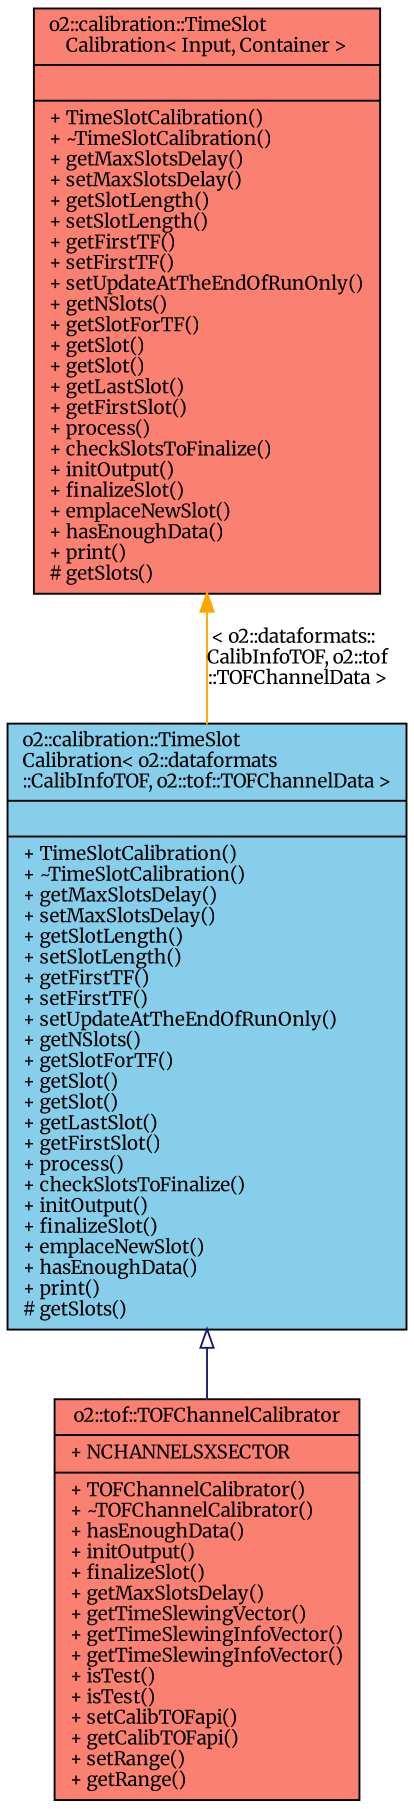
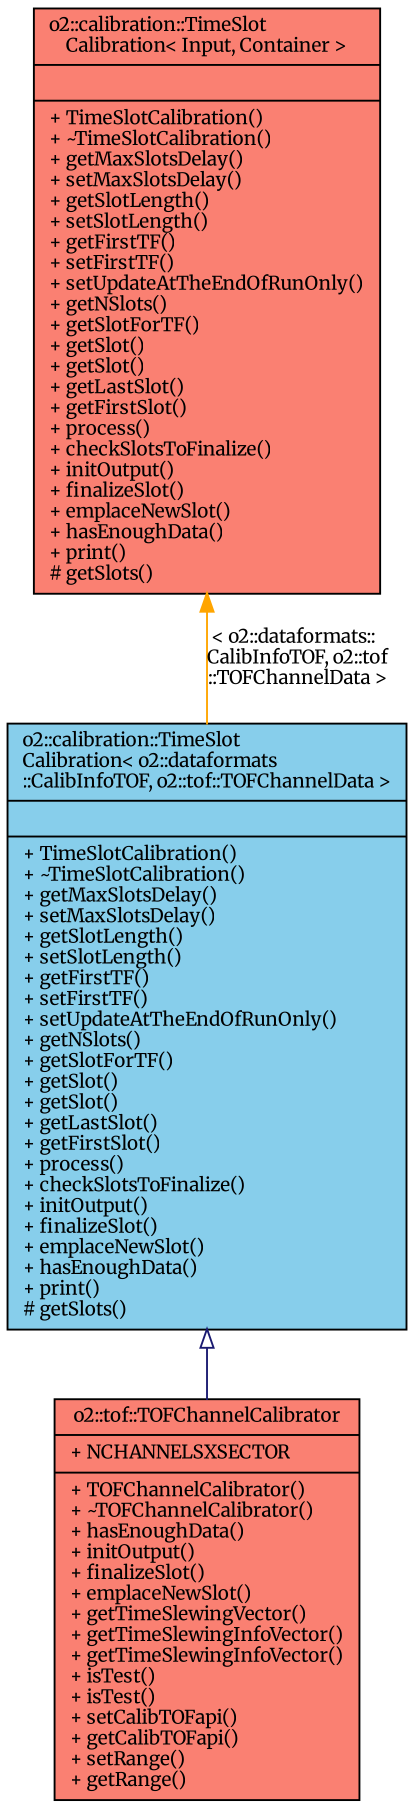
node "o2::tof::TOFChannelCalibrator": text "+ getMaxSlotsDelay()" -> "+ emplaceNewSlot()"
